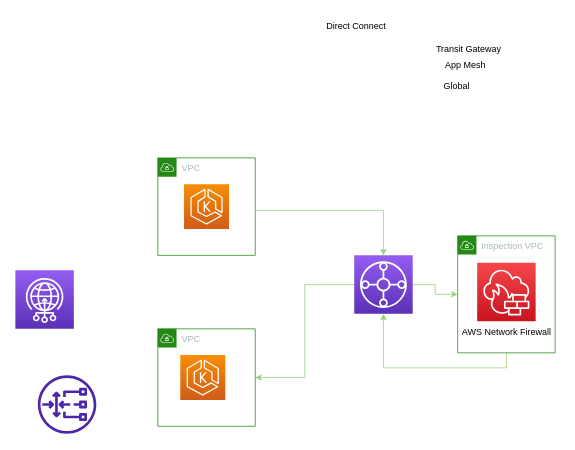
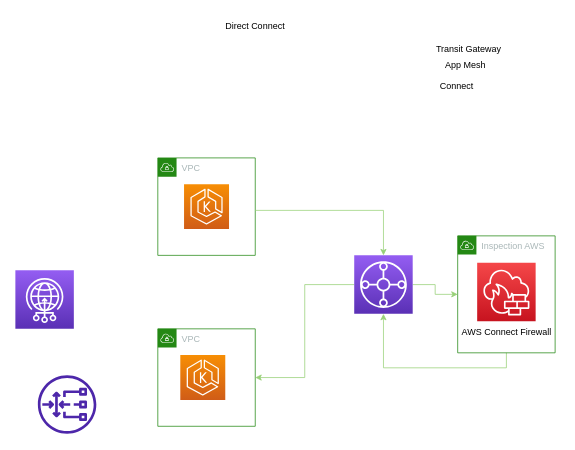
node "Direct Connect": moved (357, 27) -> (255, 27)
node "Global": label "Global" -> "Connect"
node "Inspection VPC": label "Inspection VPC" -> "Inspection AWS"
node "AWS Network Firewall": label "AWS Network Firewall" -> "AWS Connect Firewall"
